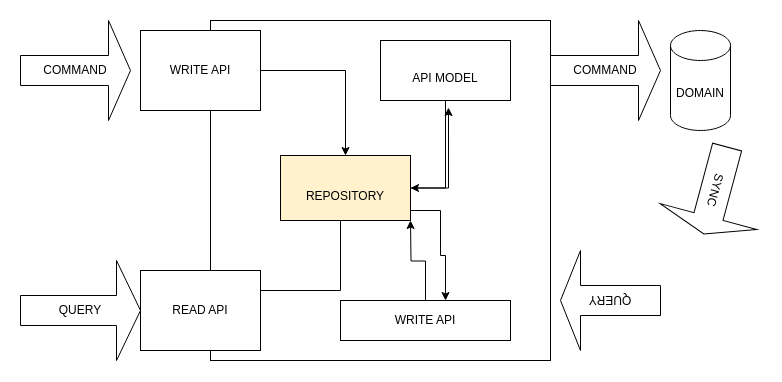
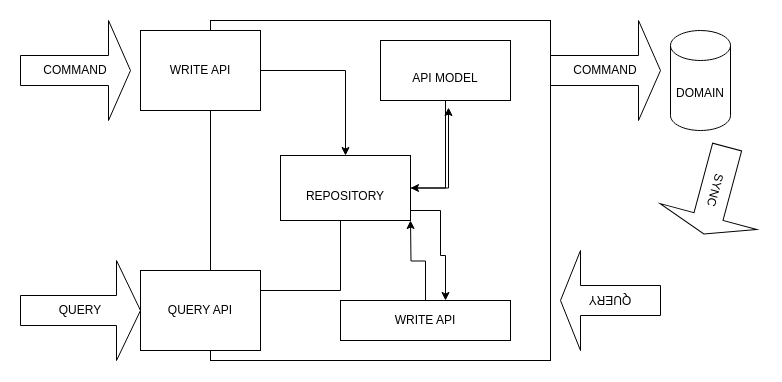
node "REPOSITORY": fillcolor #fff2cc -> #ffffff
node "READ API": label "READ API" -> "QUERY API"
